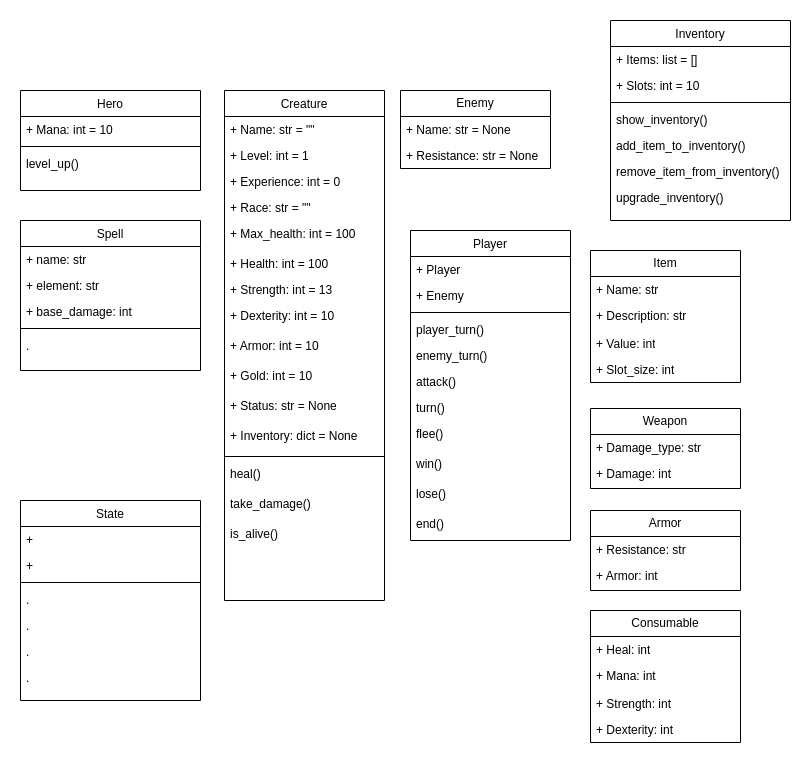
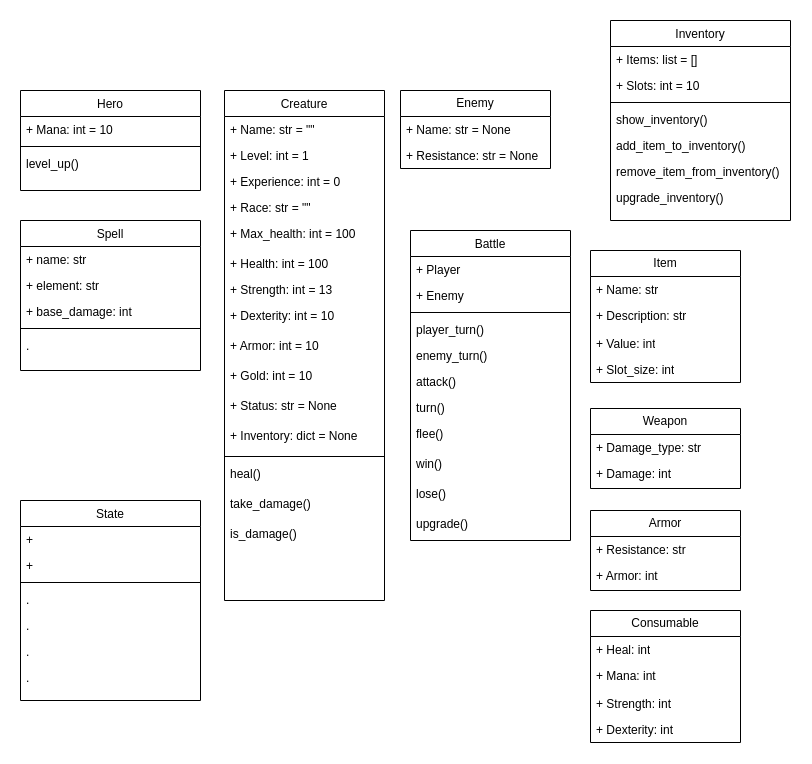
node "Player": label "Player" -> "Battle"
node "end()": label "end()" -> "upgrade()"
node "is_alive()": label "is_alive()" -> "is_damage()"
